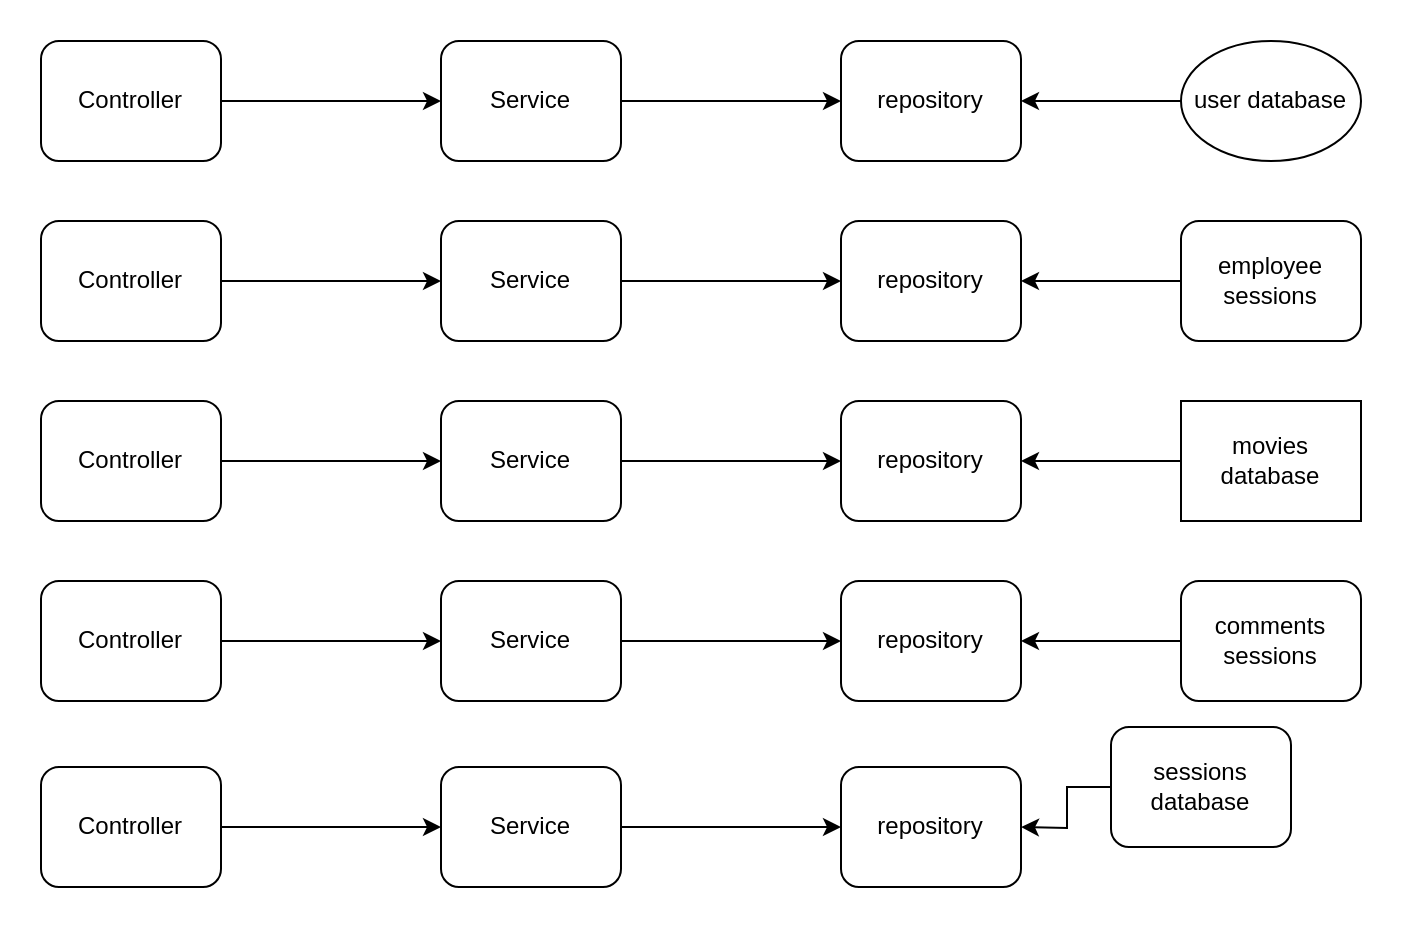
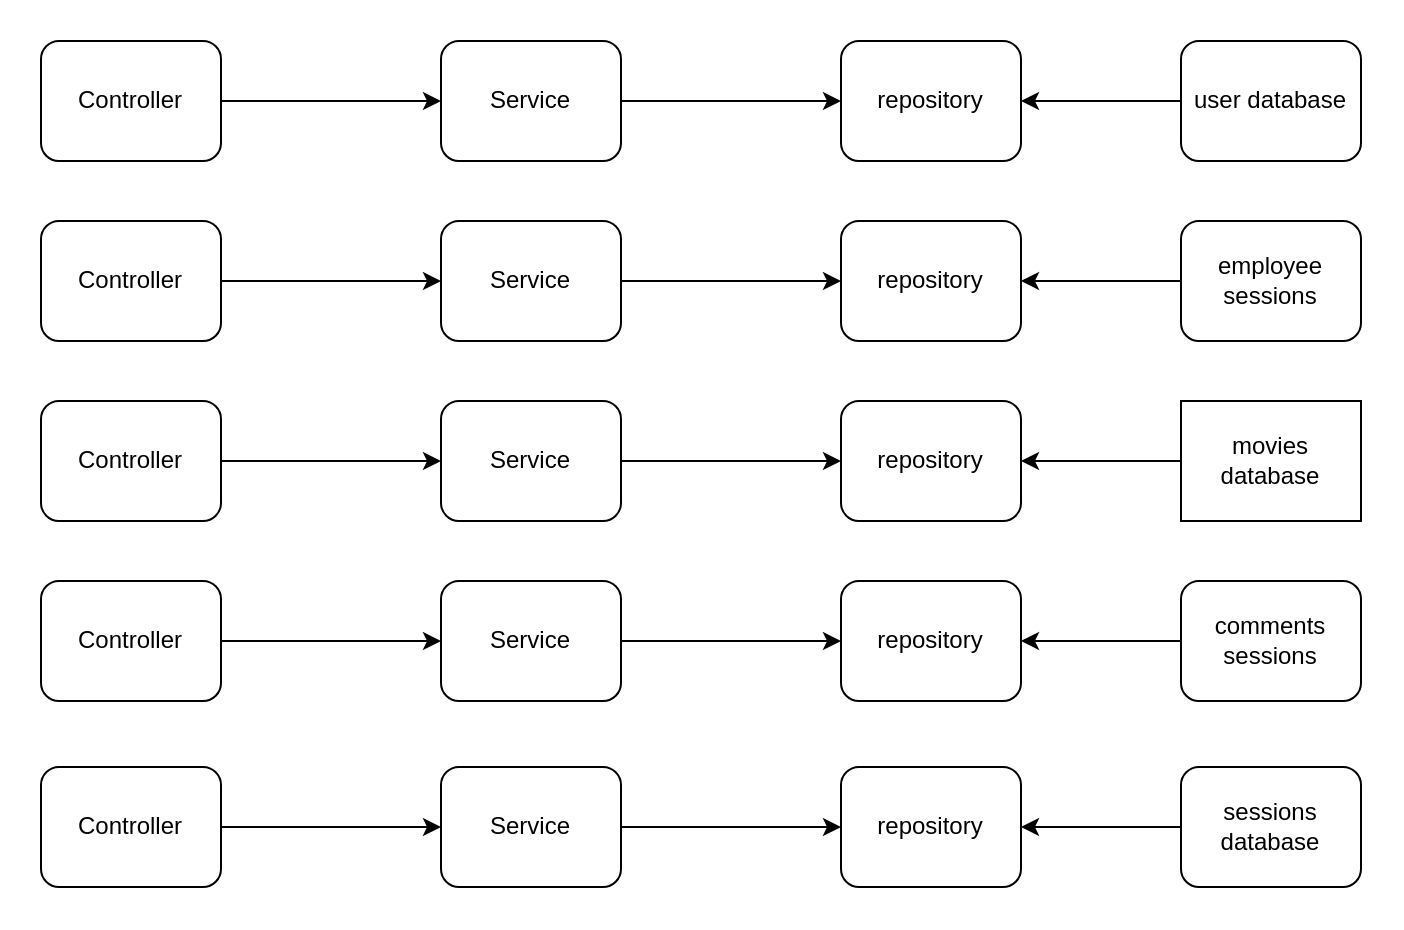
node "user database": shape ellipse -> rounded rectangle
node "sessions database": moved (1201, 787) -> (1271, 827)
